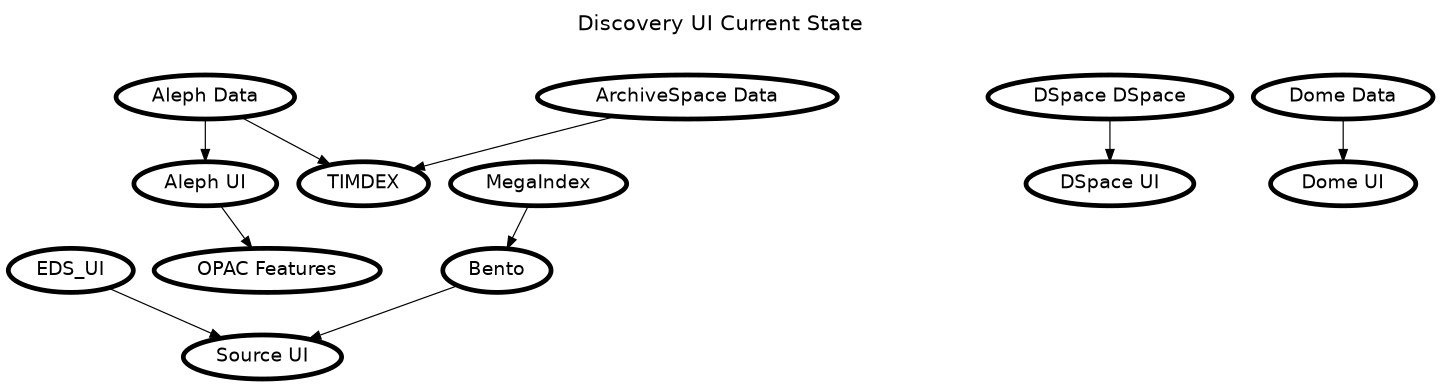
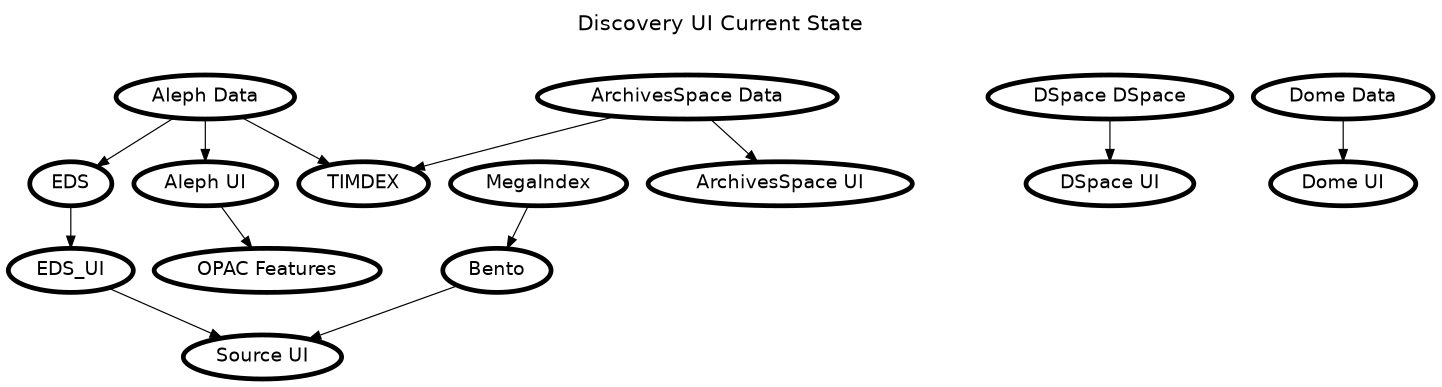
node "ArchiveSpace Data": label "ArchiveSpace Data" -> "ArchivesSpace Data"
node "EDS": added
node "ArchivesSpace UI": added
